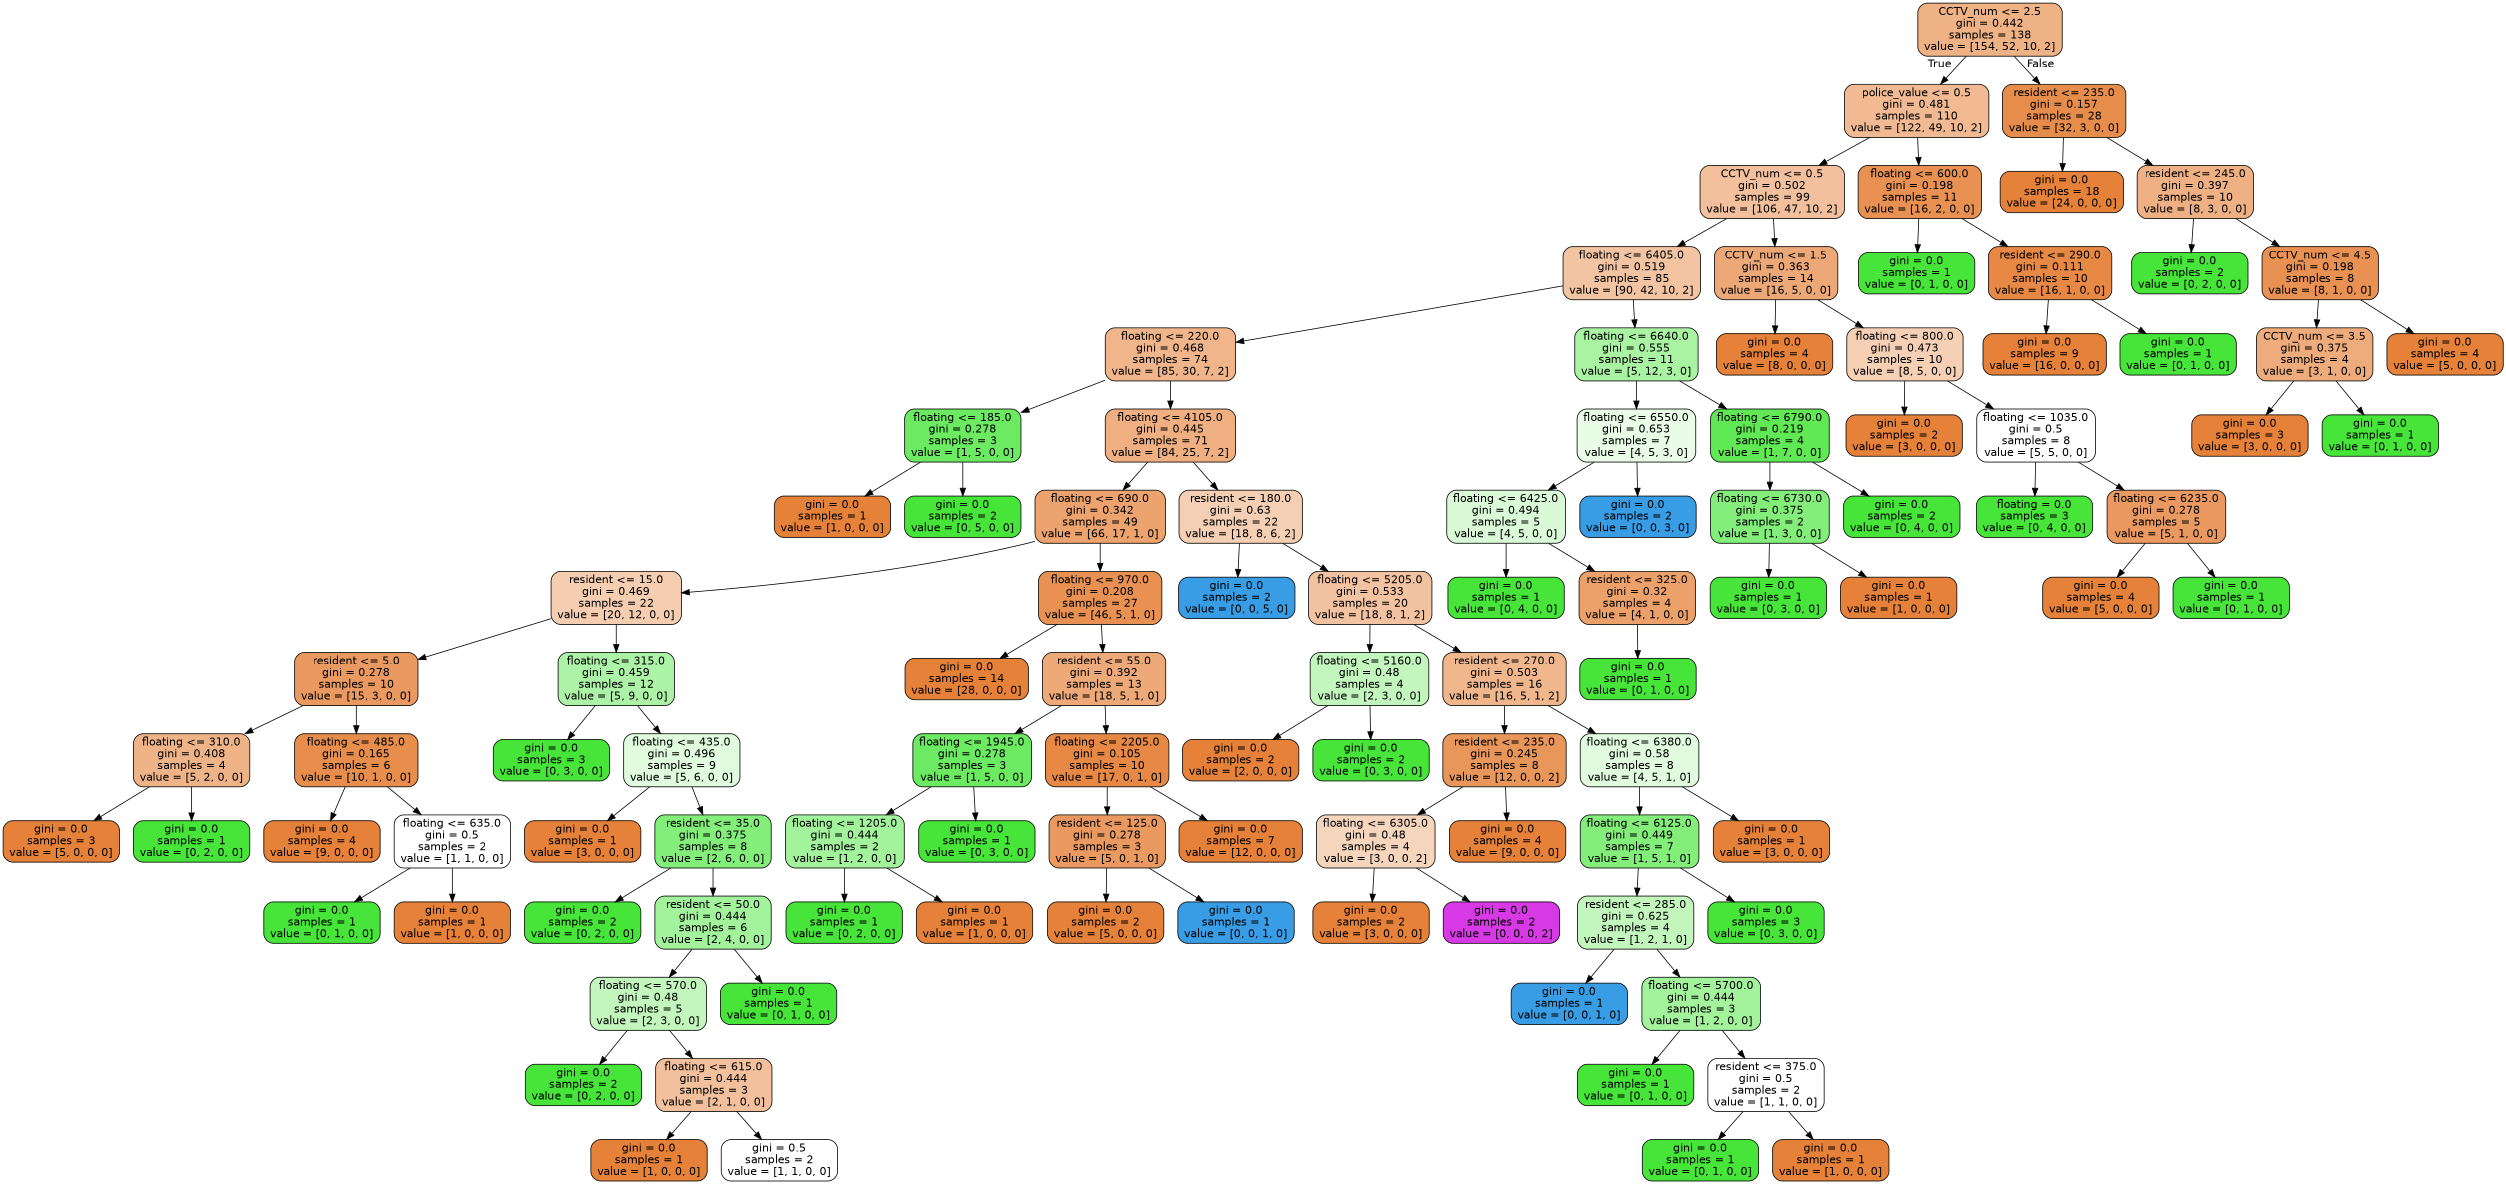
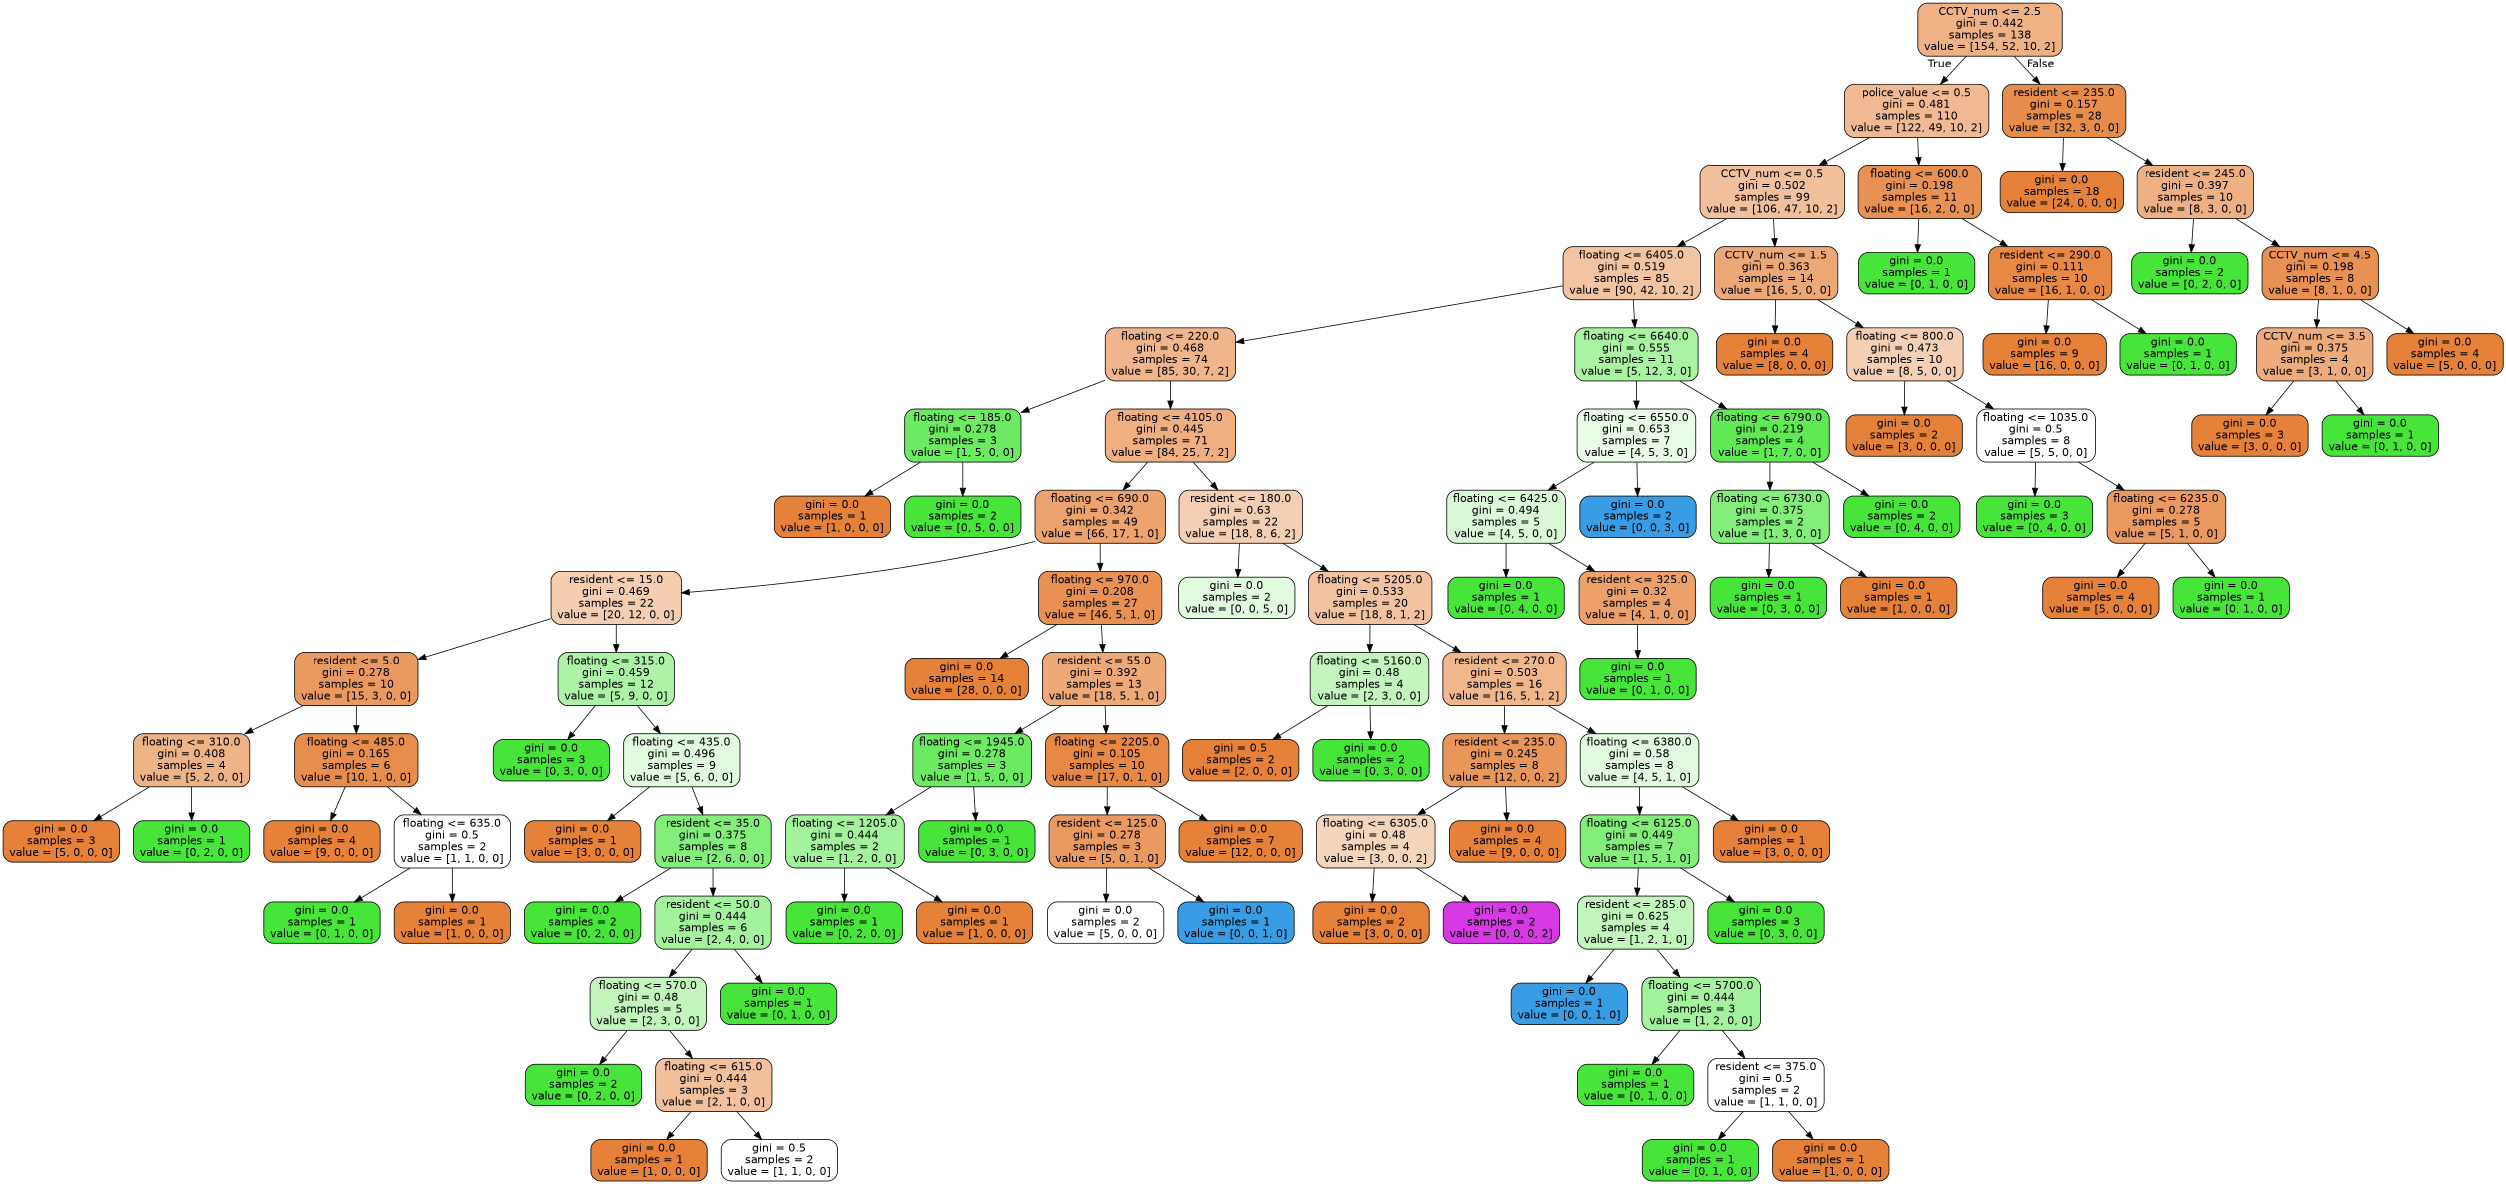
node "floating = 0.0 samples = 3 value = [0, 4, 0, 0]": label "floating = 0.0 samples = 3 value = [0, 4, 0, 0]" -> "gini = 0.0 samples = 3 value = [0, 4, 0, 0]"
node "gini = 0.0 samples = 2 value = [0, 0, 5, 0]": fillcolor #399de5 -> #e0fbde
node "gini = 0.0 samples = 2 value = [2, 0, 0, 0]": label "gini = 0.0 samples = 2 value = [2, 0, 0, 0]" -> "gini = 0.5 samples = 2 value = [2, 0, 0, 0]"
node "gini = 0.0 samples = 2 value = [5, 0, 0, 0]": fillcolor #e58139 -> #ffffff
